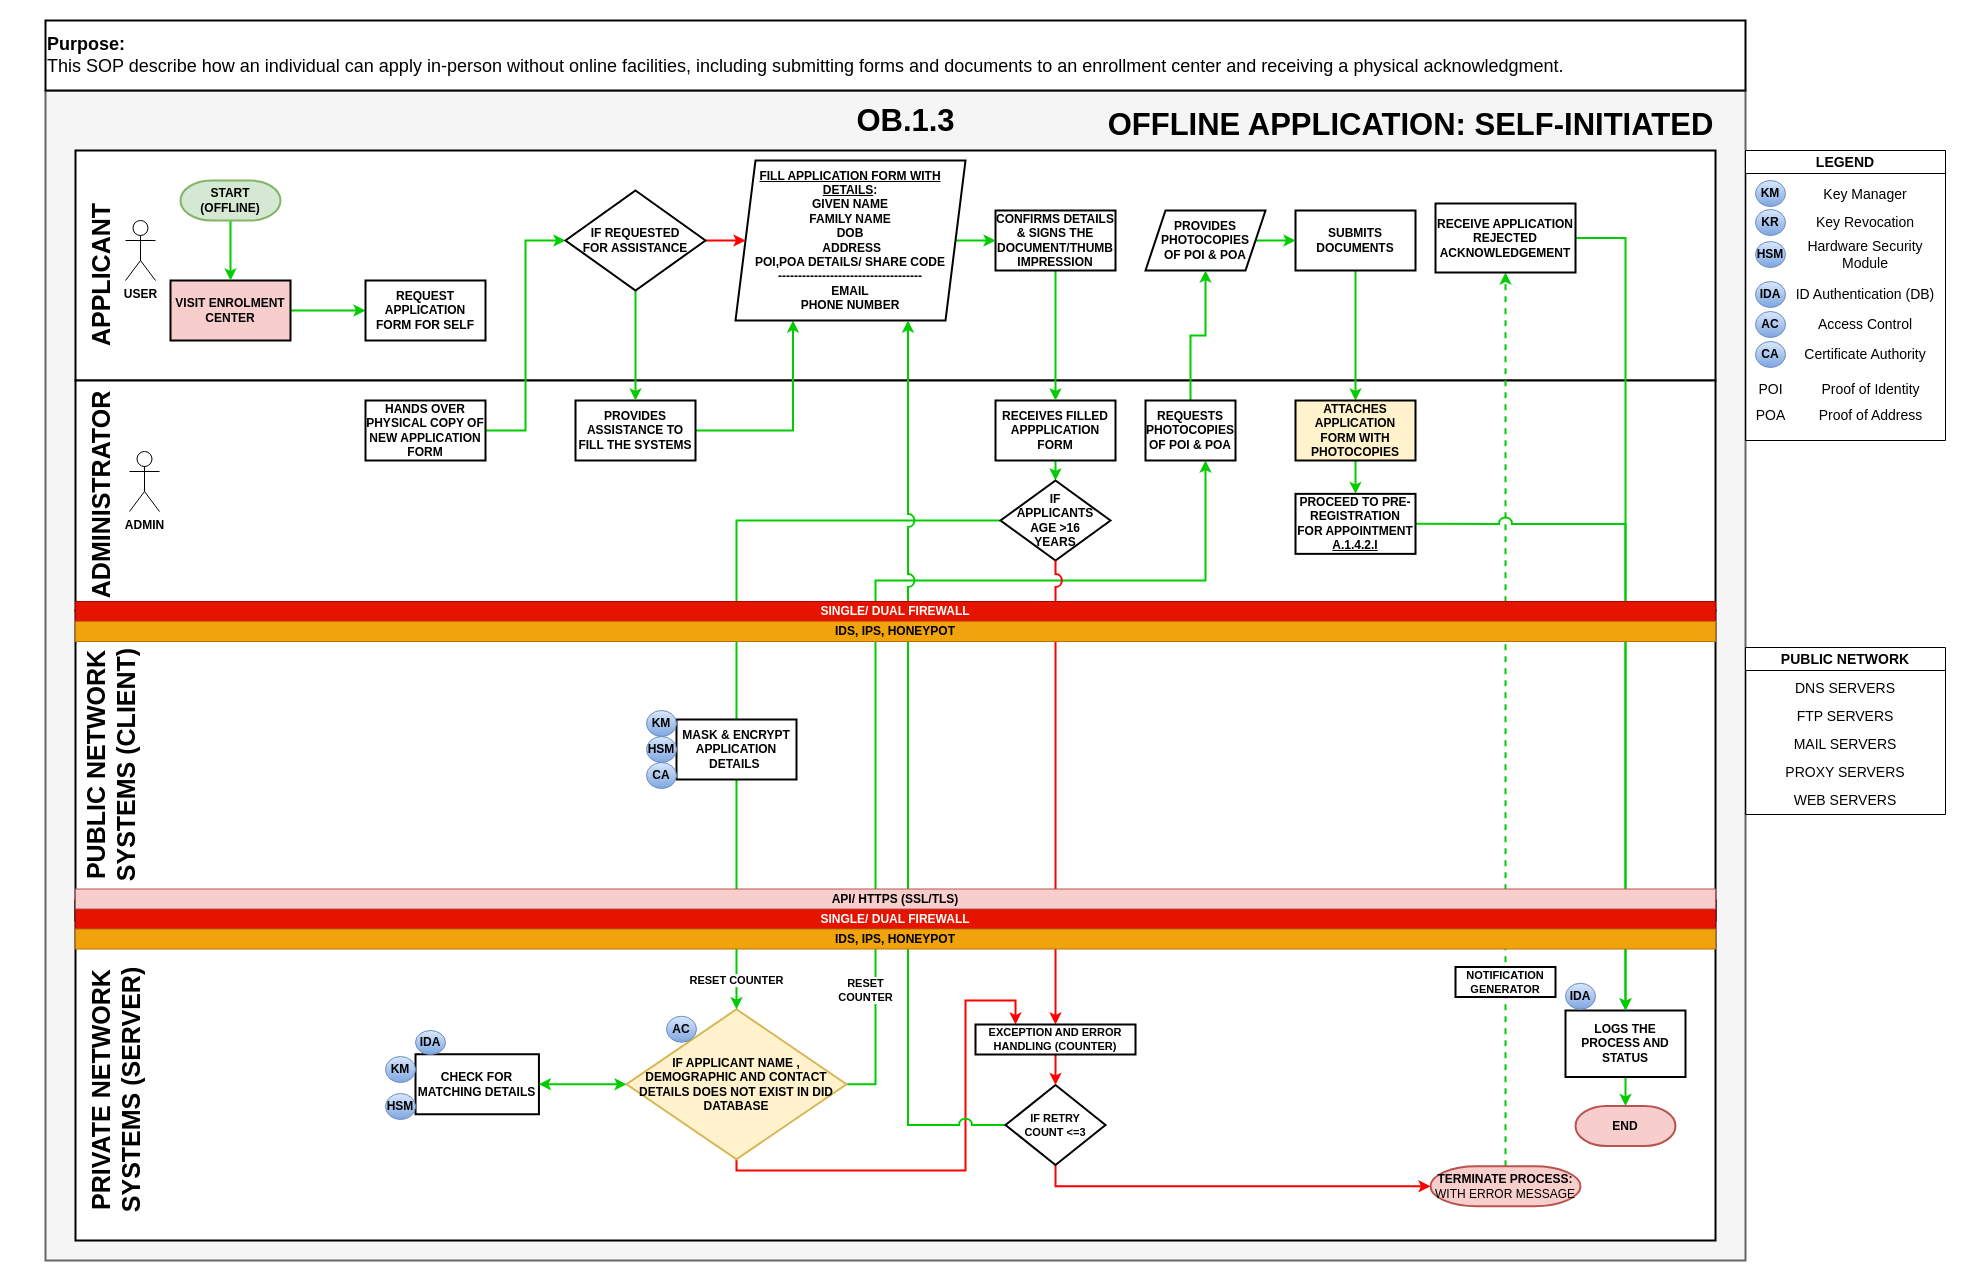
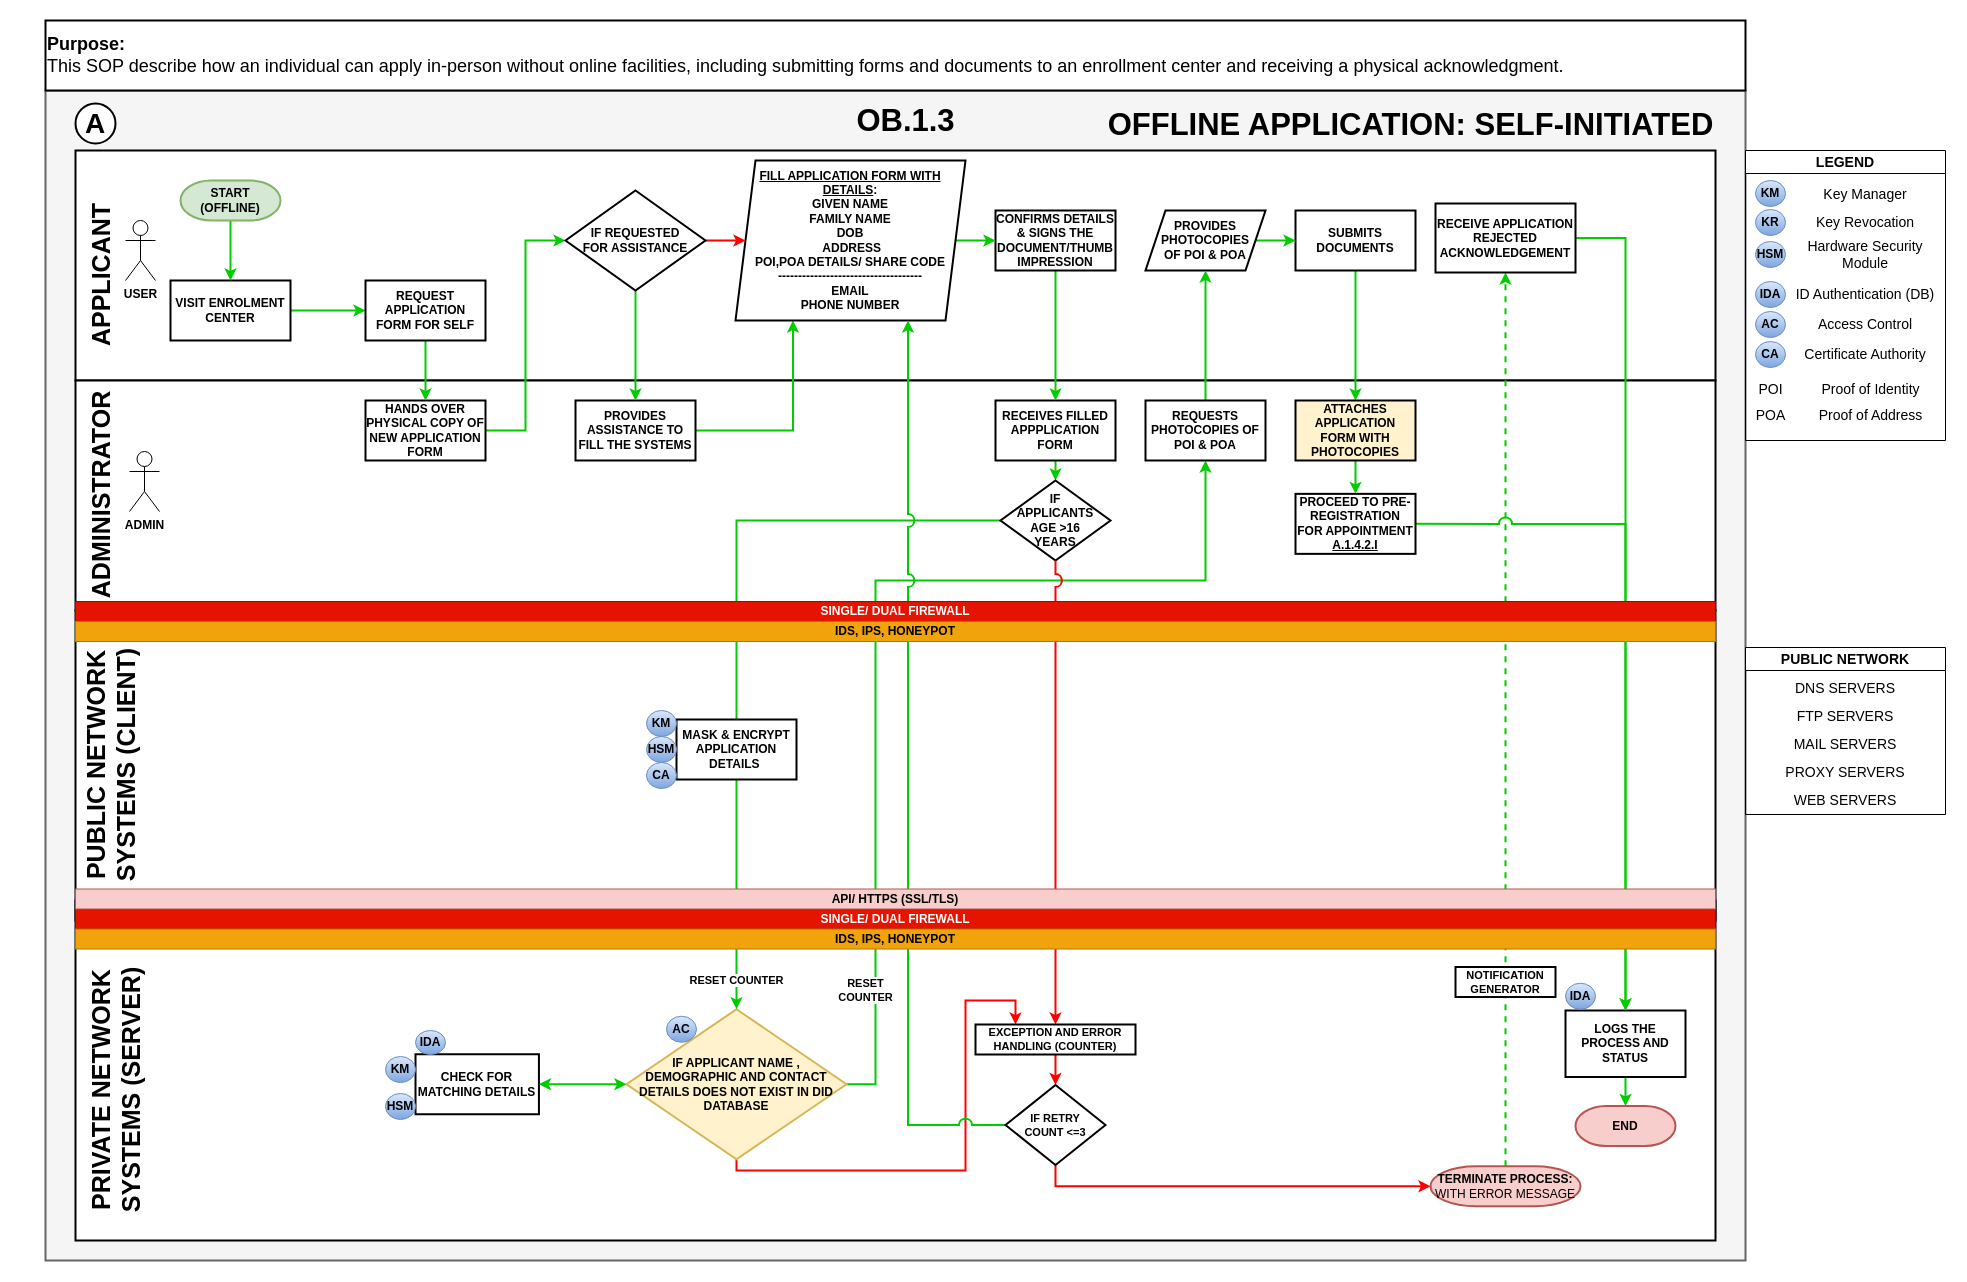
node "A": added
node "VISIT ENROLMENT CENTER": fillcolor #f8cecc -> #ffffff
edge "REQUEST APPLICATION FORM FOR SELF" -> "HANDS OVER PHYSICAL COPY OF NEW APPLICATION FORM": added
node "REQUESTS PHOTOCOPIES OF POI & POA": size 90x60 -> 120x60
